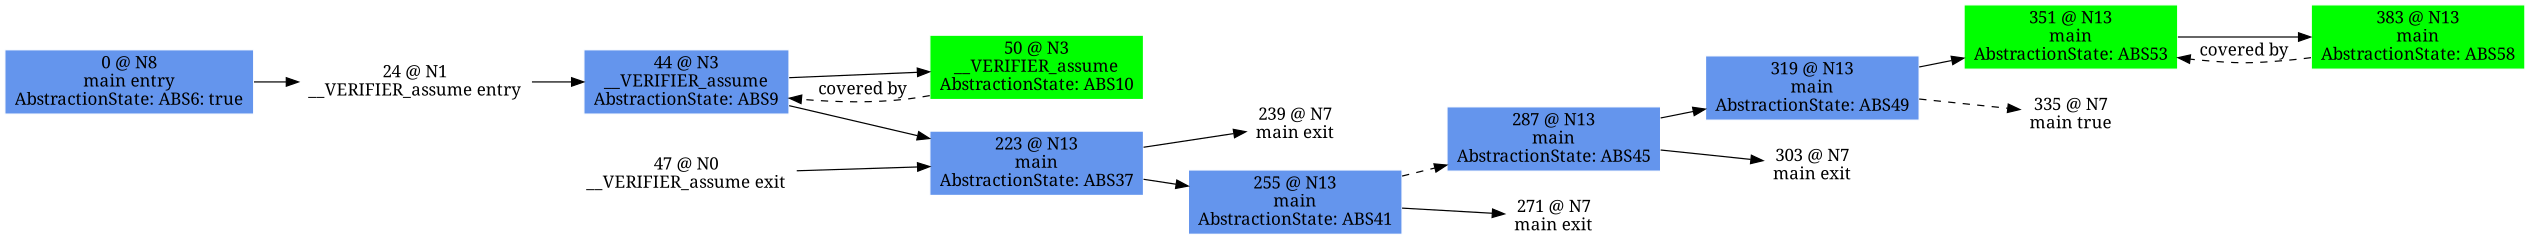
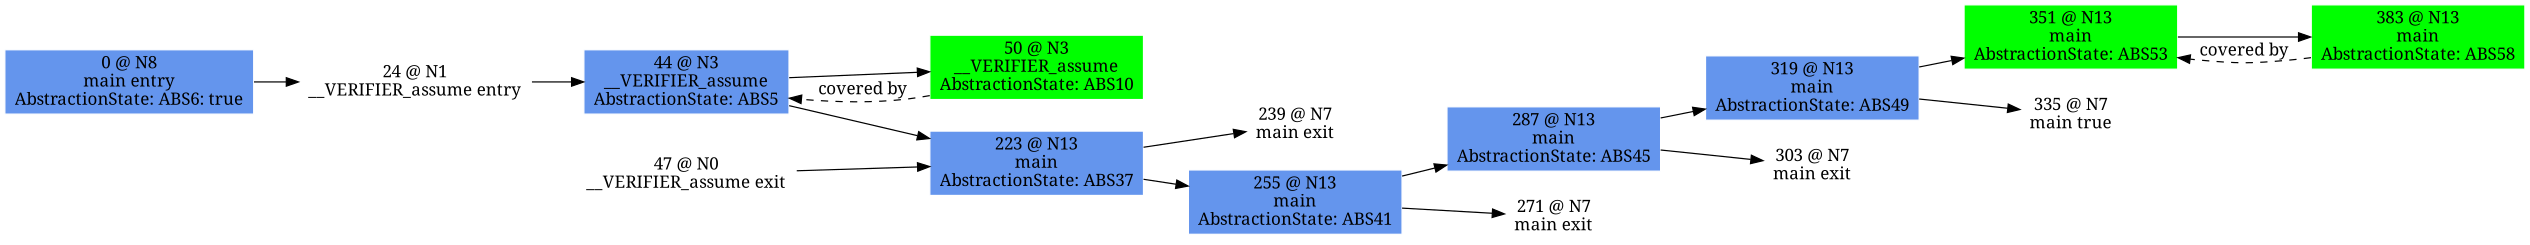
node "44 @ N3 __VERIFIER_assume AbstractionState: ABS9": label "44 @ N3 __VERIFIER_assume AbstractionState: ABS9" -> "44 @ N3 __VERIFIER_assume AbstractionState: ABS5"
edge "319 @ N13 main AbstractionState: ABS49" -> "335 @ N7 main true": style dashed -> solid
edge "255 @ N13 main AbstractionState: ABS41" -> "287 @ N13 main AbstractionState: ABS45": style dashed -> solid
